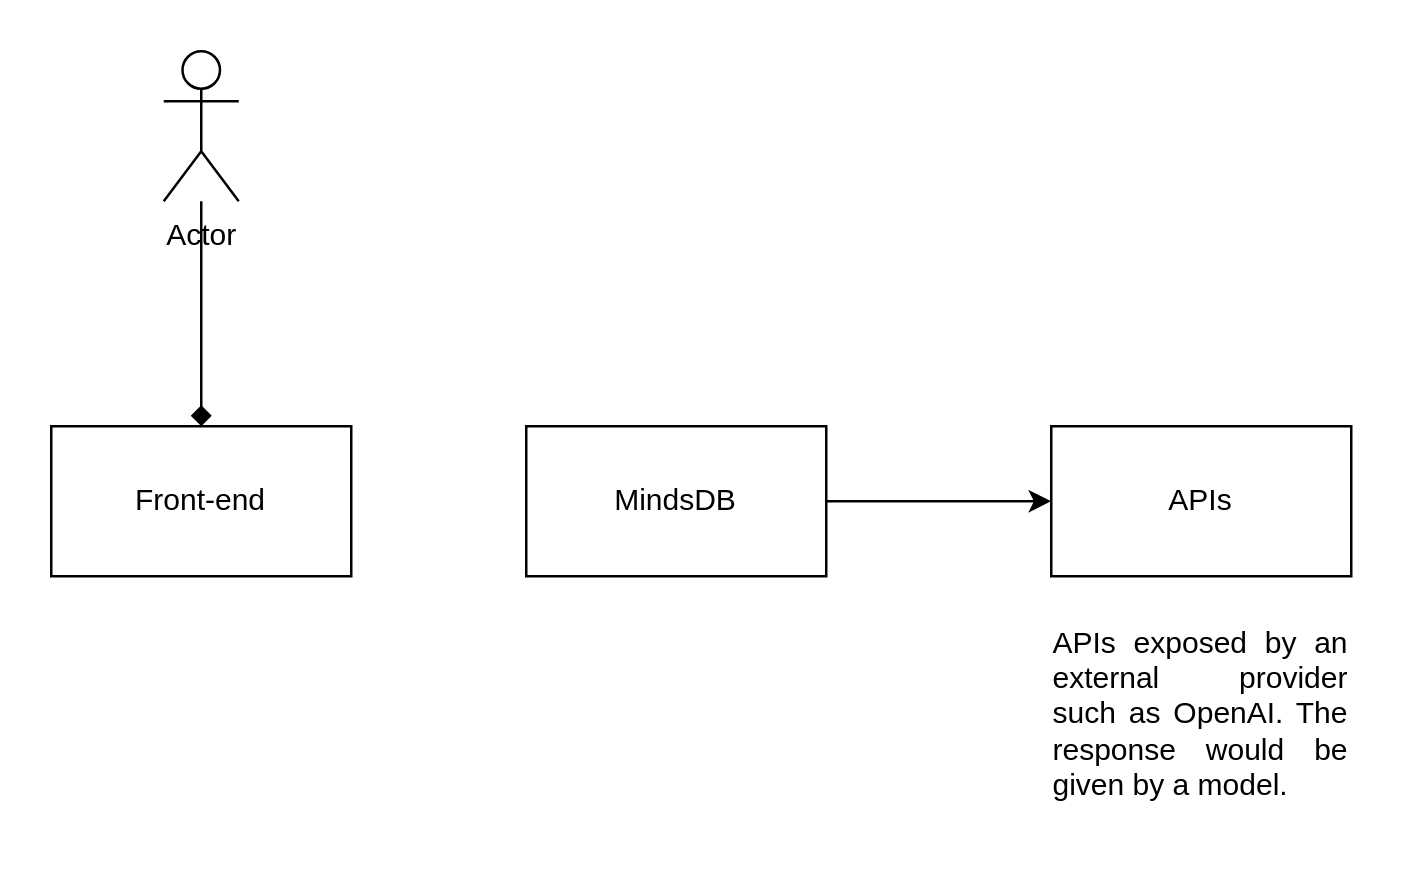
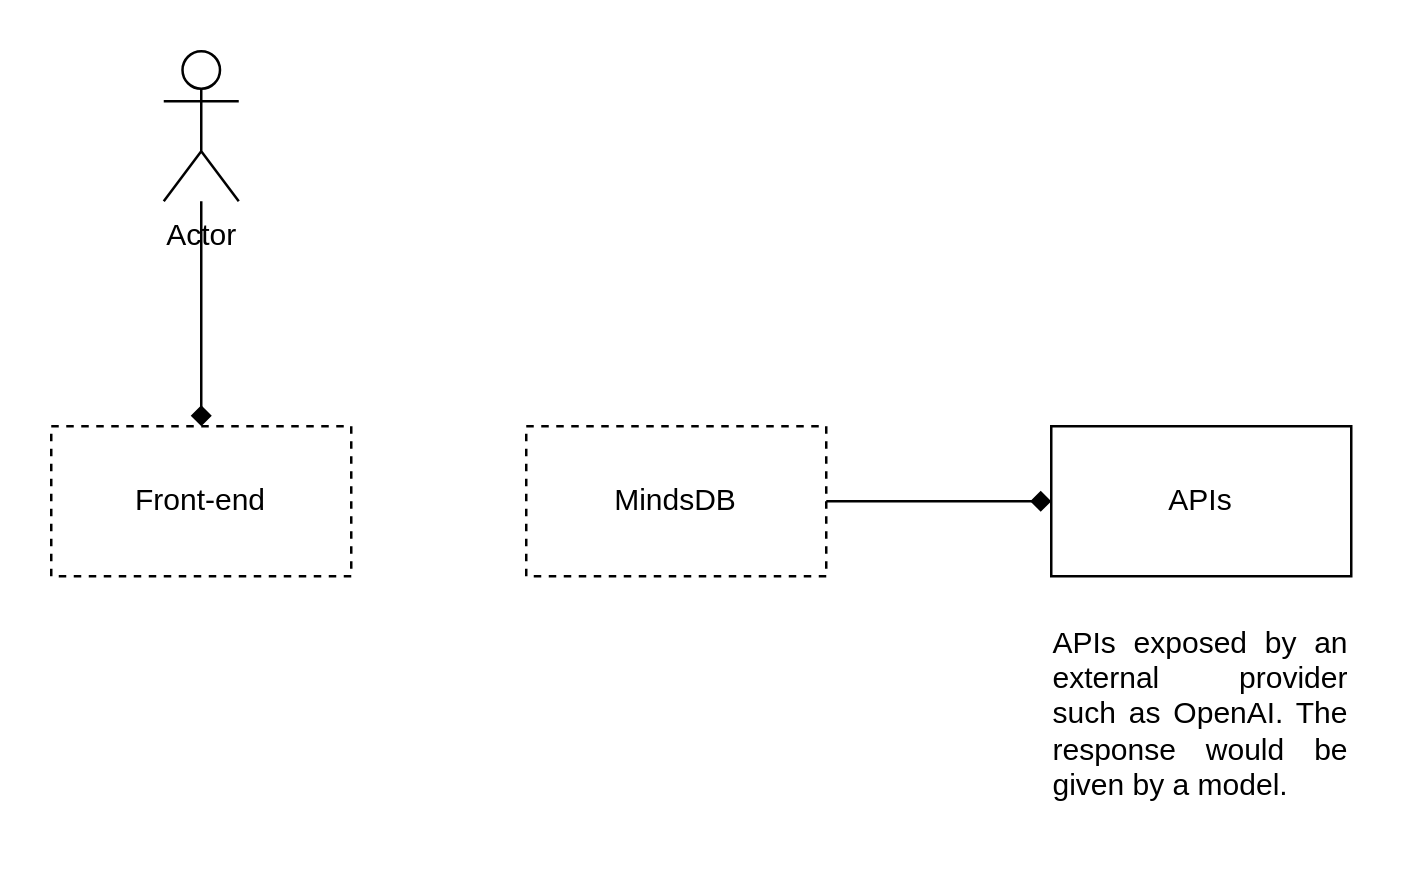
node "Front-end": style solid -> dashed
node "MindsDB": style solid -> dashed
edge "MindsDB" -> "APIs": arrowhead classic -> diamond
